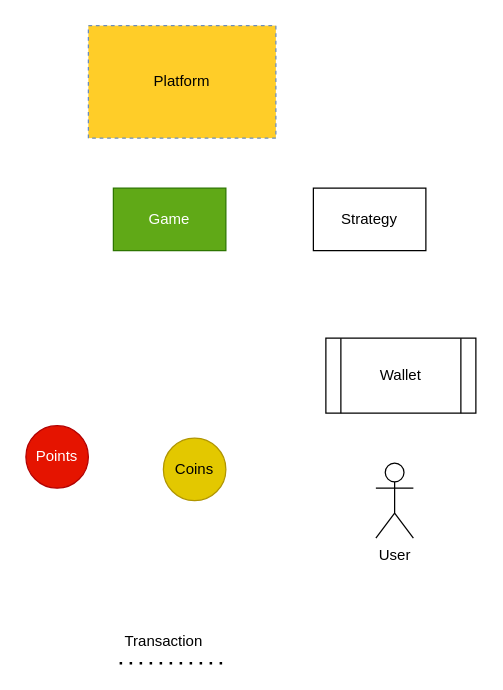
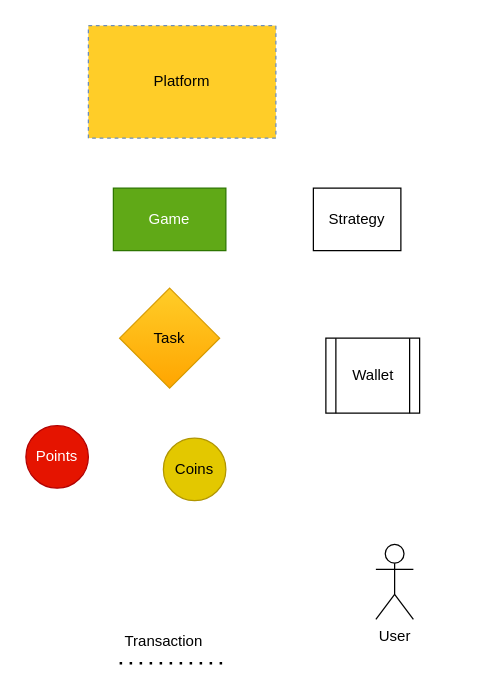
node "Strategy": size 113x63 -> 88x63
node "Task": added
node "Wallet": size 150x75 -> 94x75
node "User": moved (394, 501) -> (394, 582)
